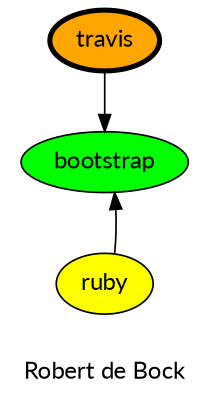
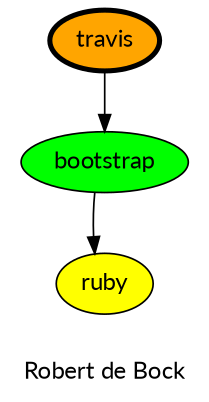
edge "ruby" -> "bootstrap": reversed
